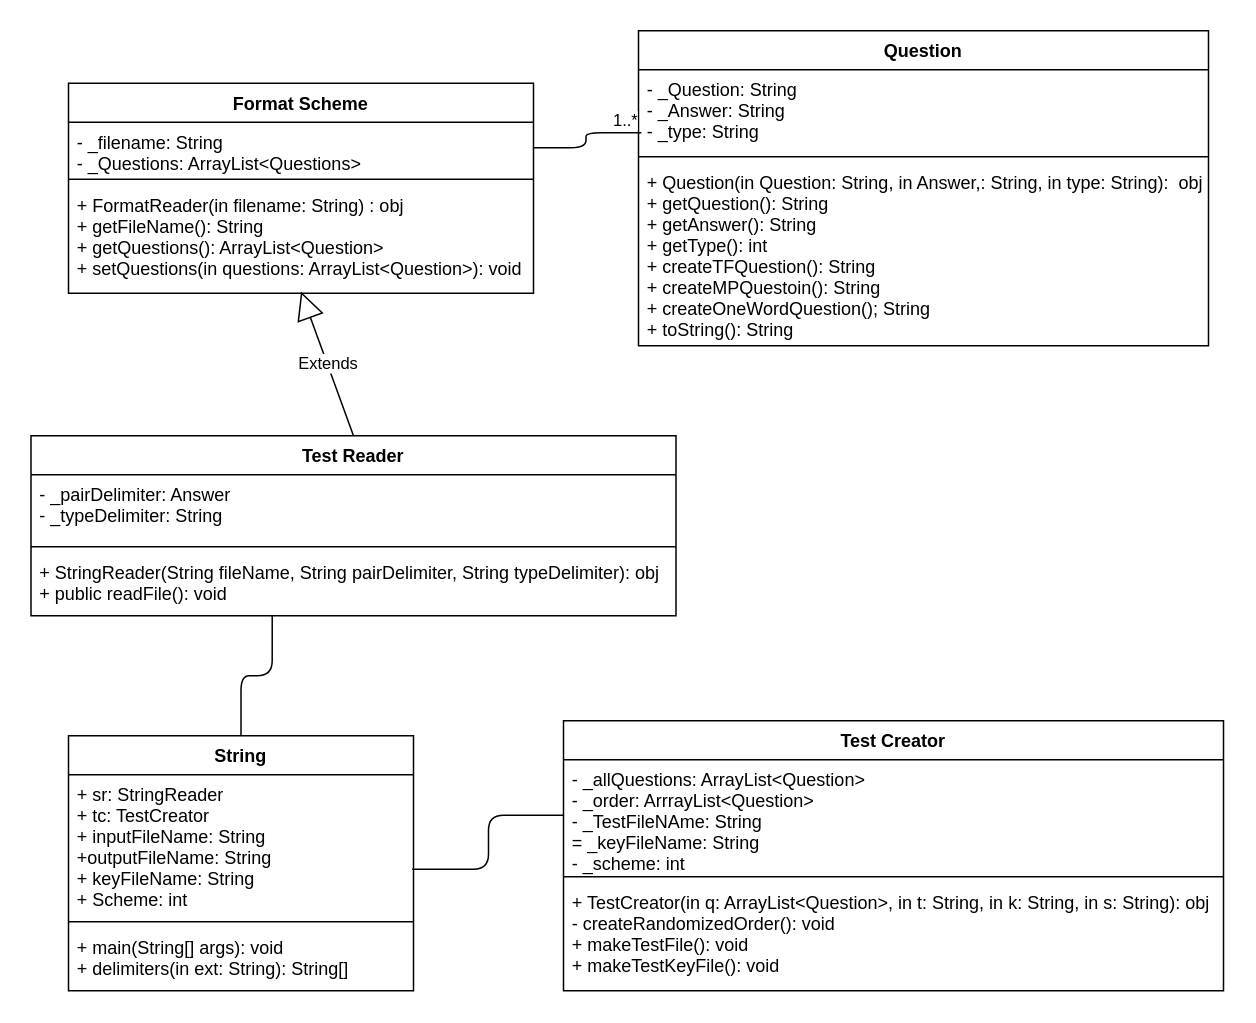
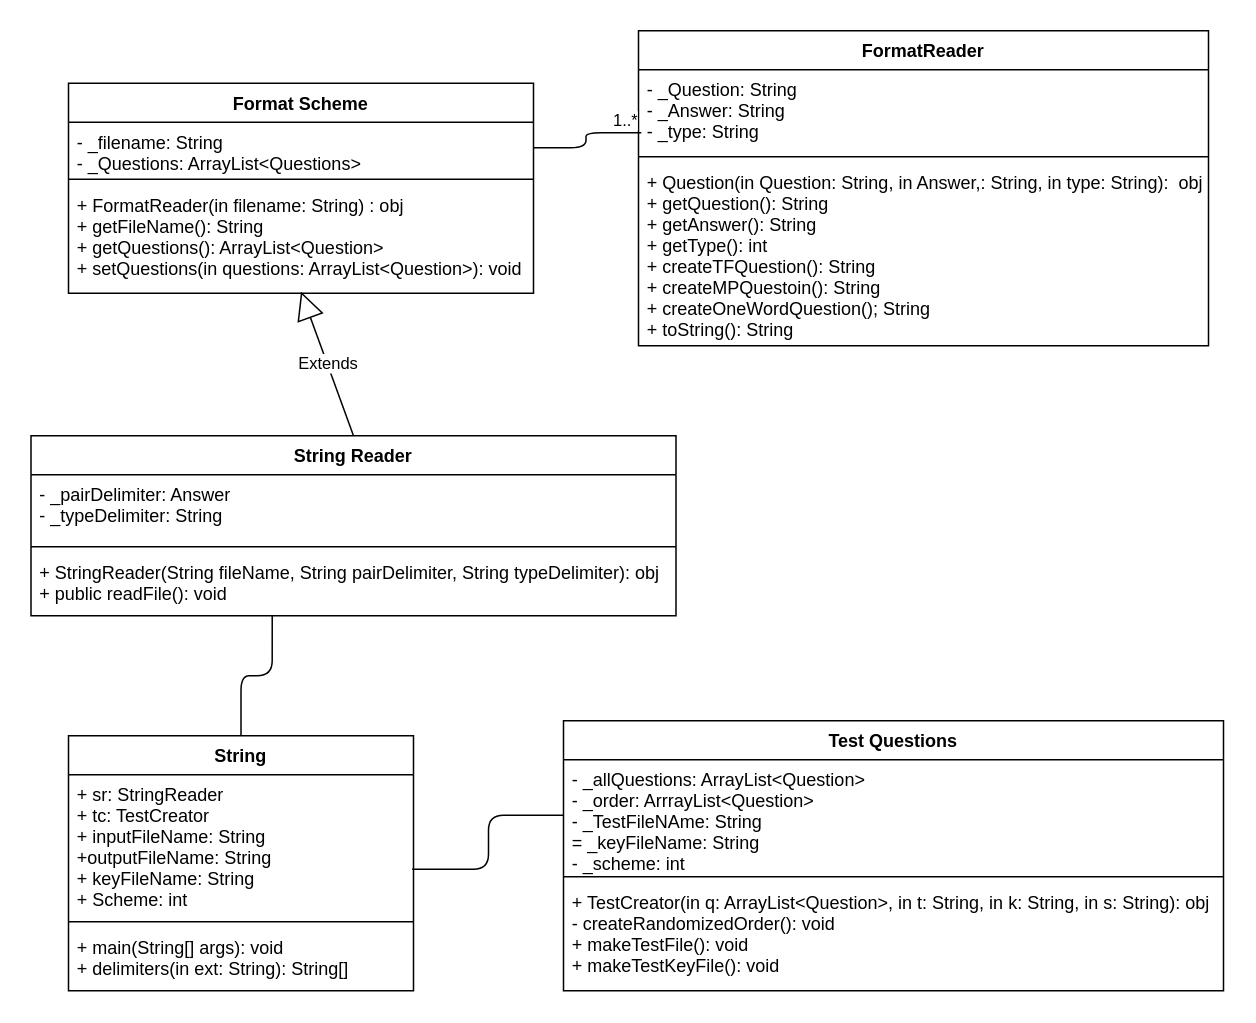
node "Question": label "Question" -> "FormatReader"
node "Test Reader": label "Test Reader" -> "String Reader"
node "Test Creator": label "Test Creator" -> "Test Questions"
